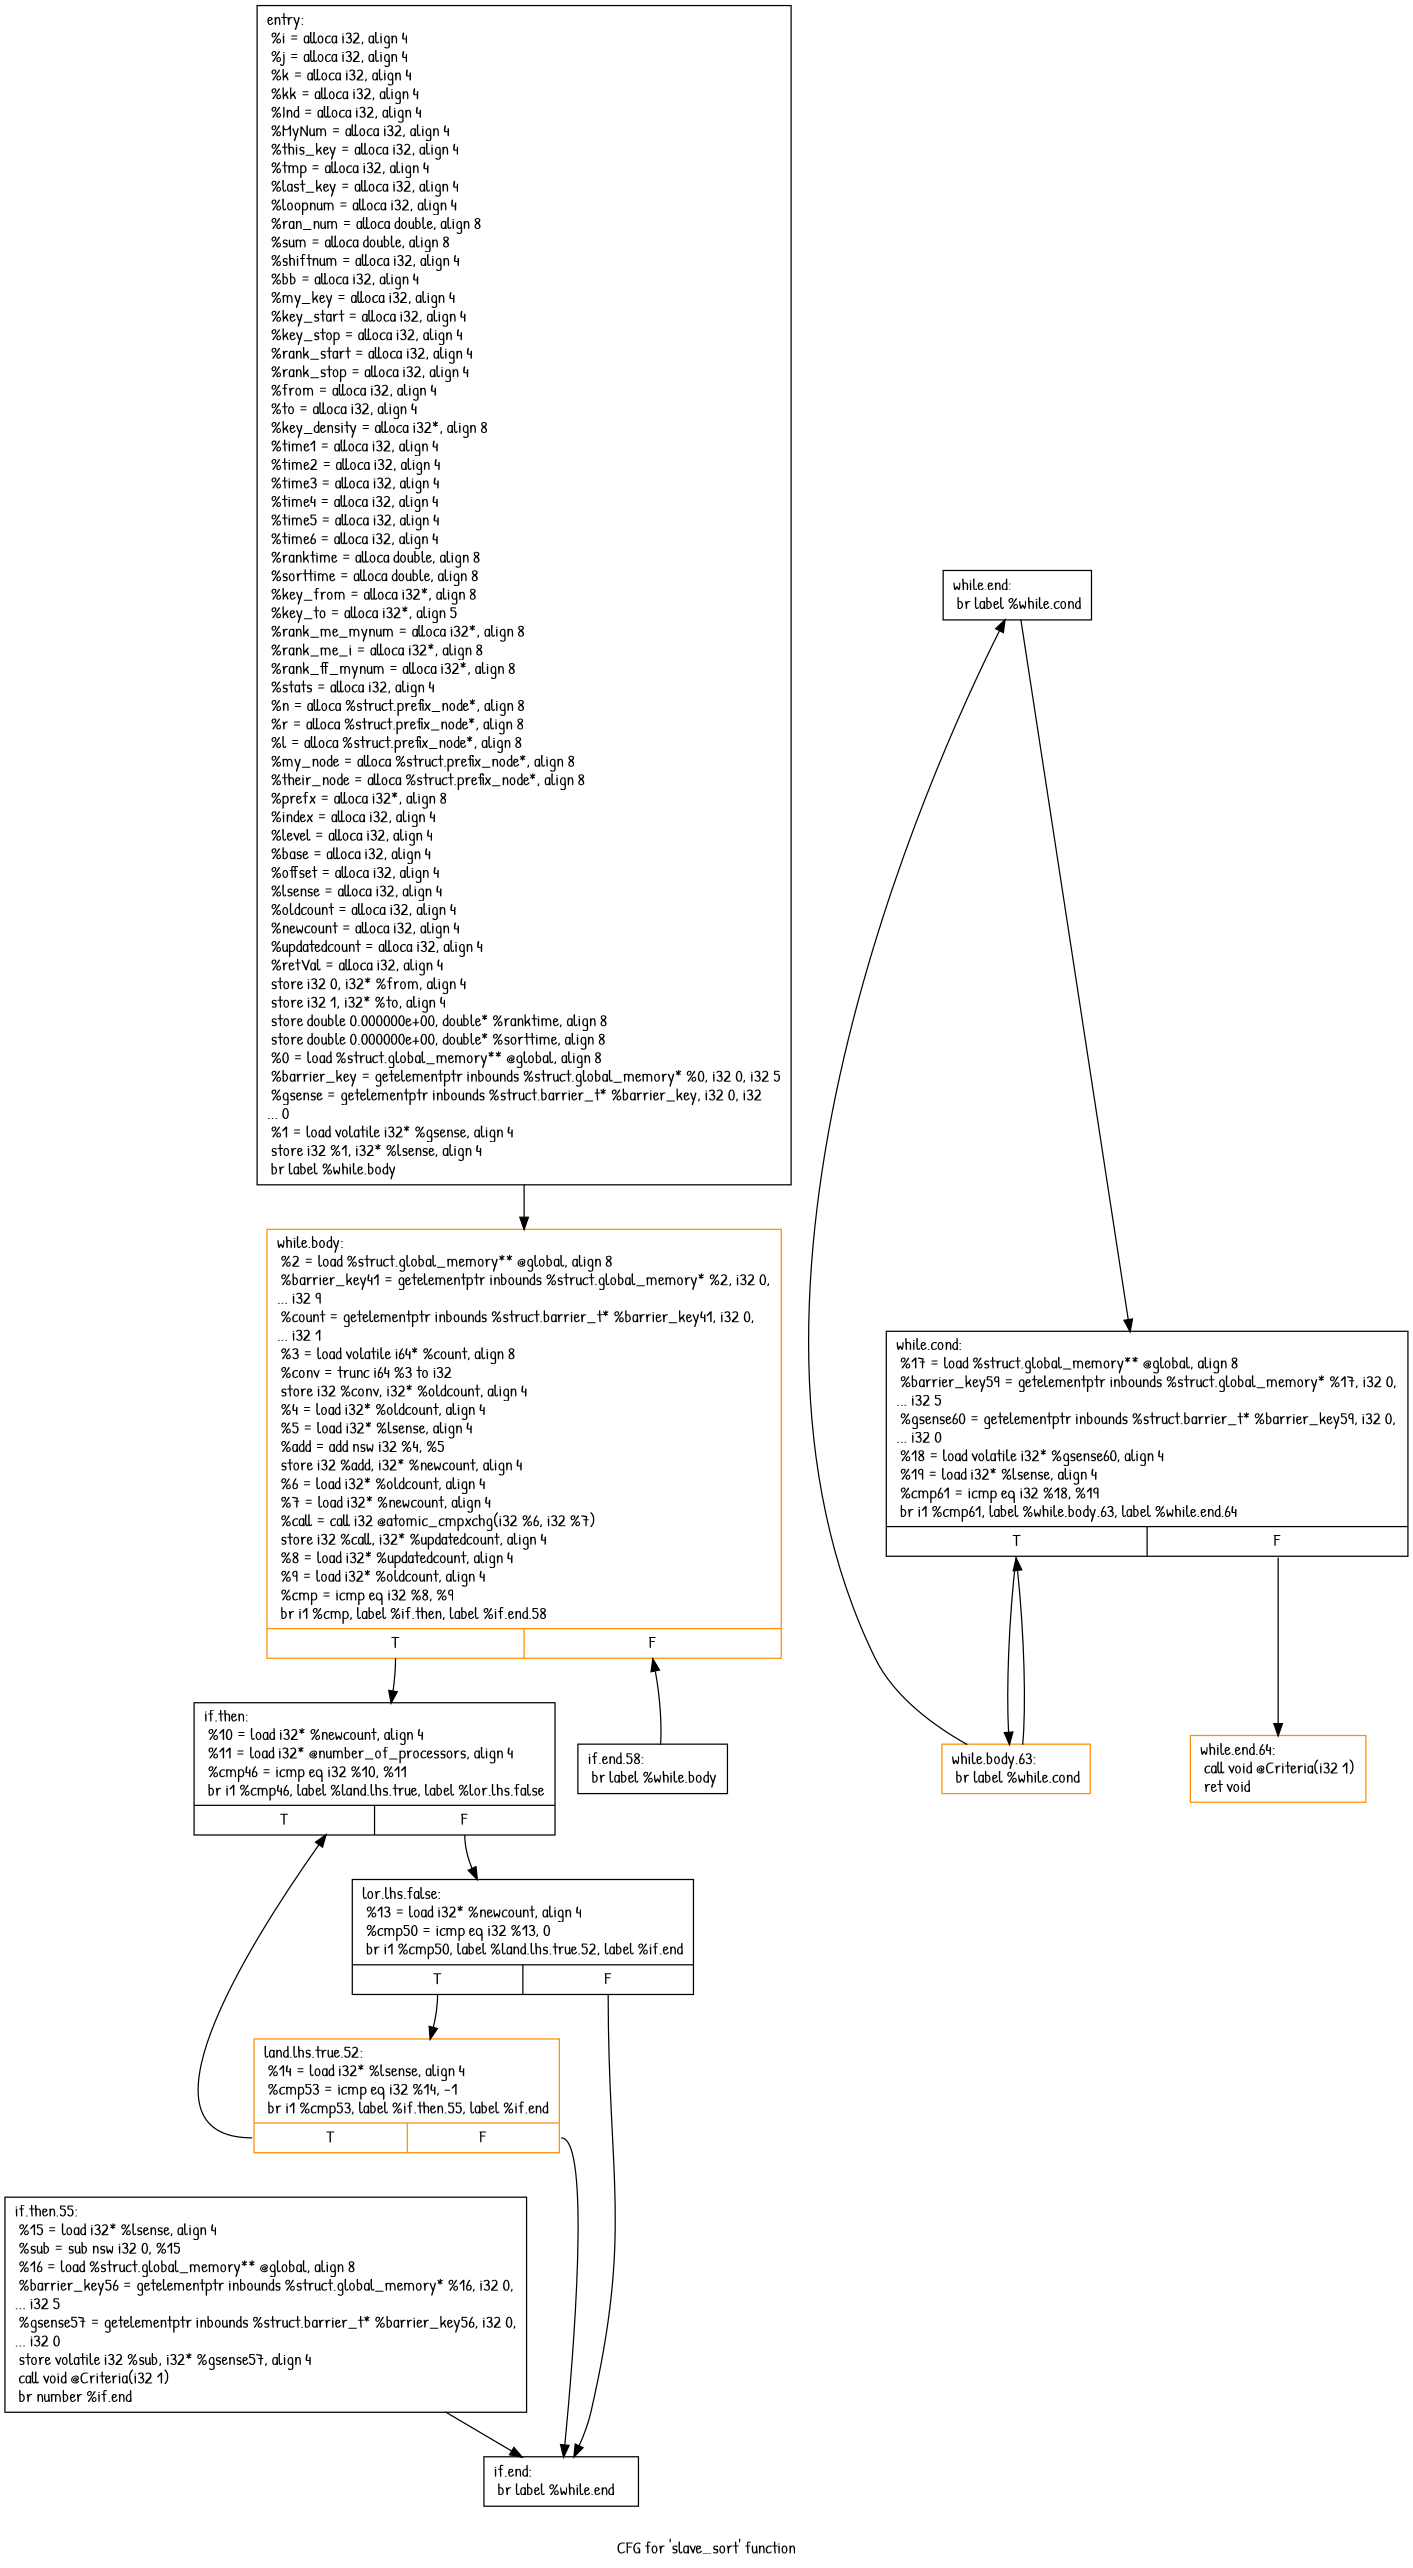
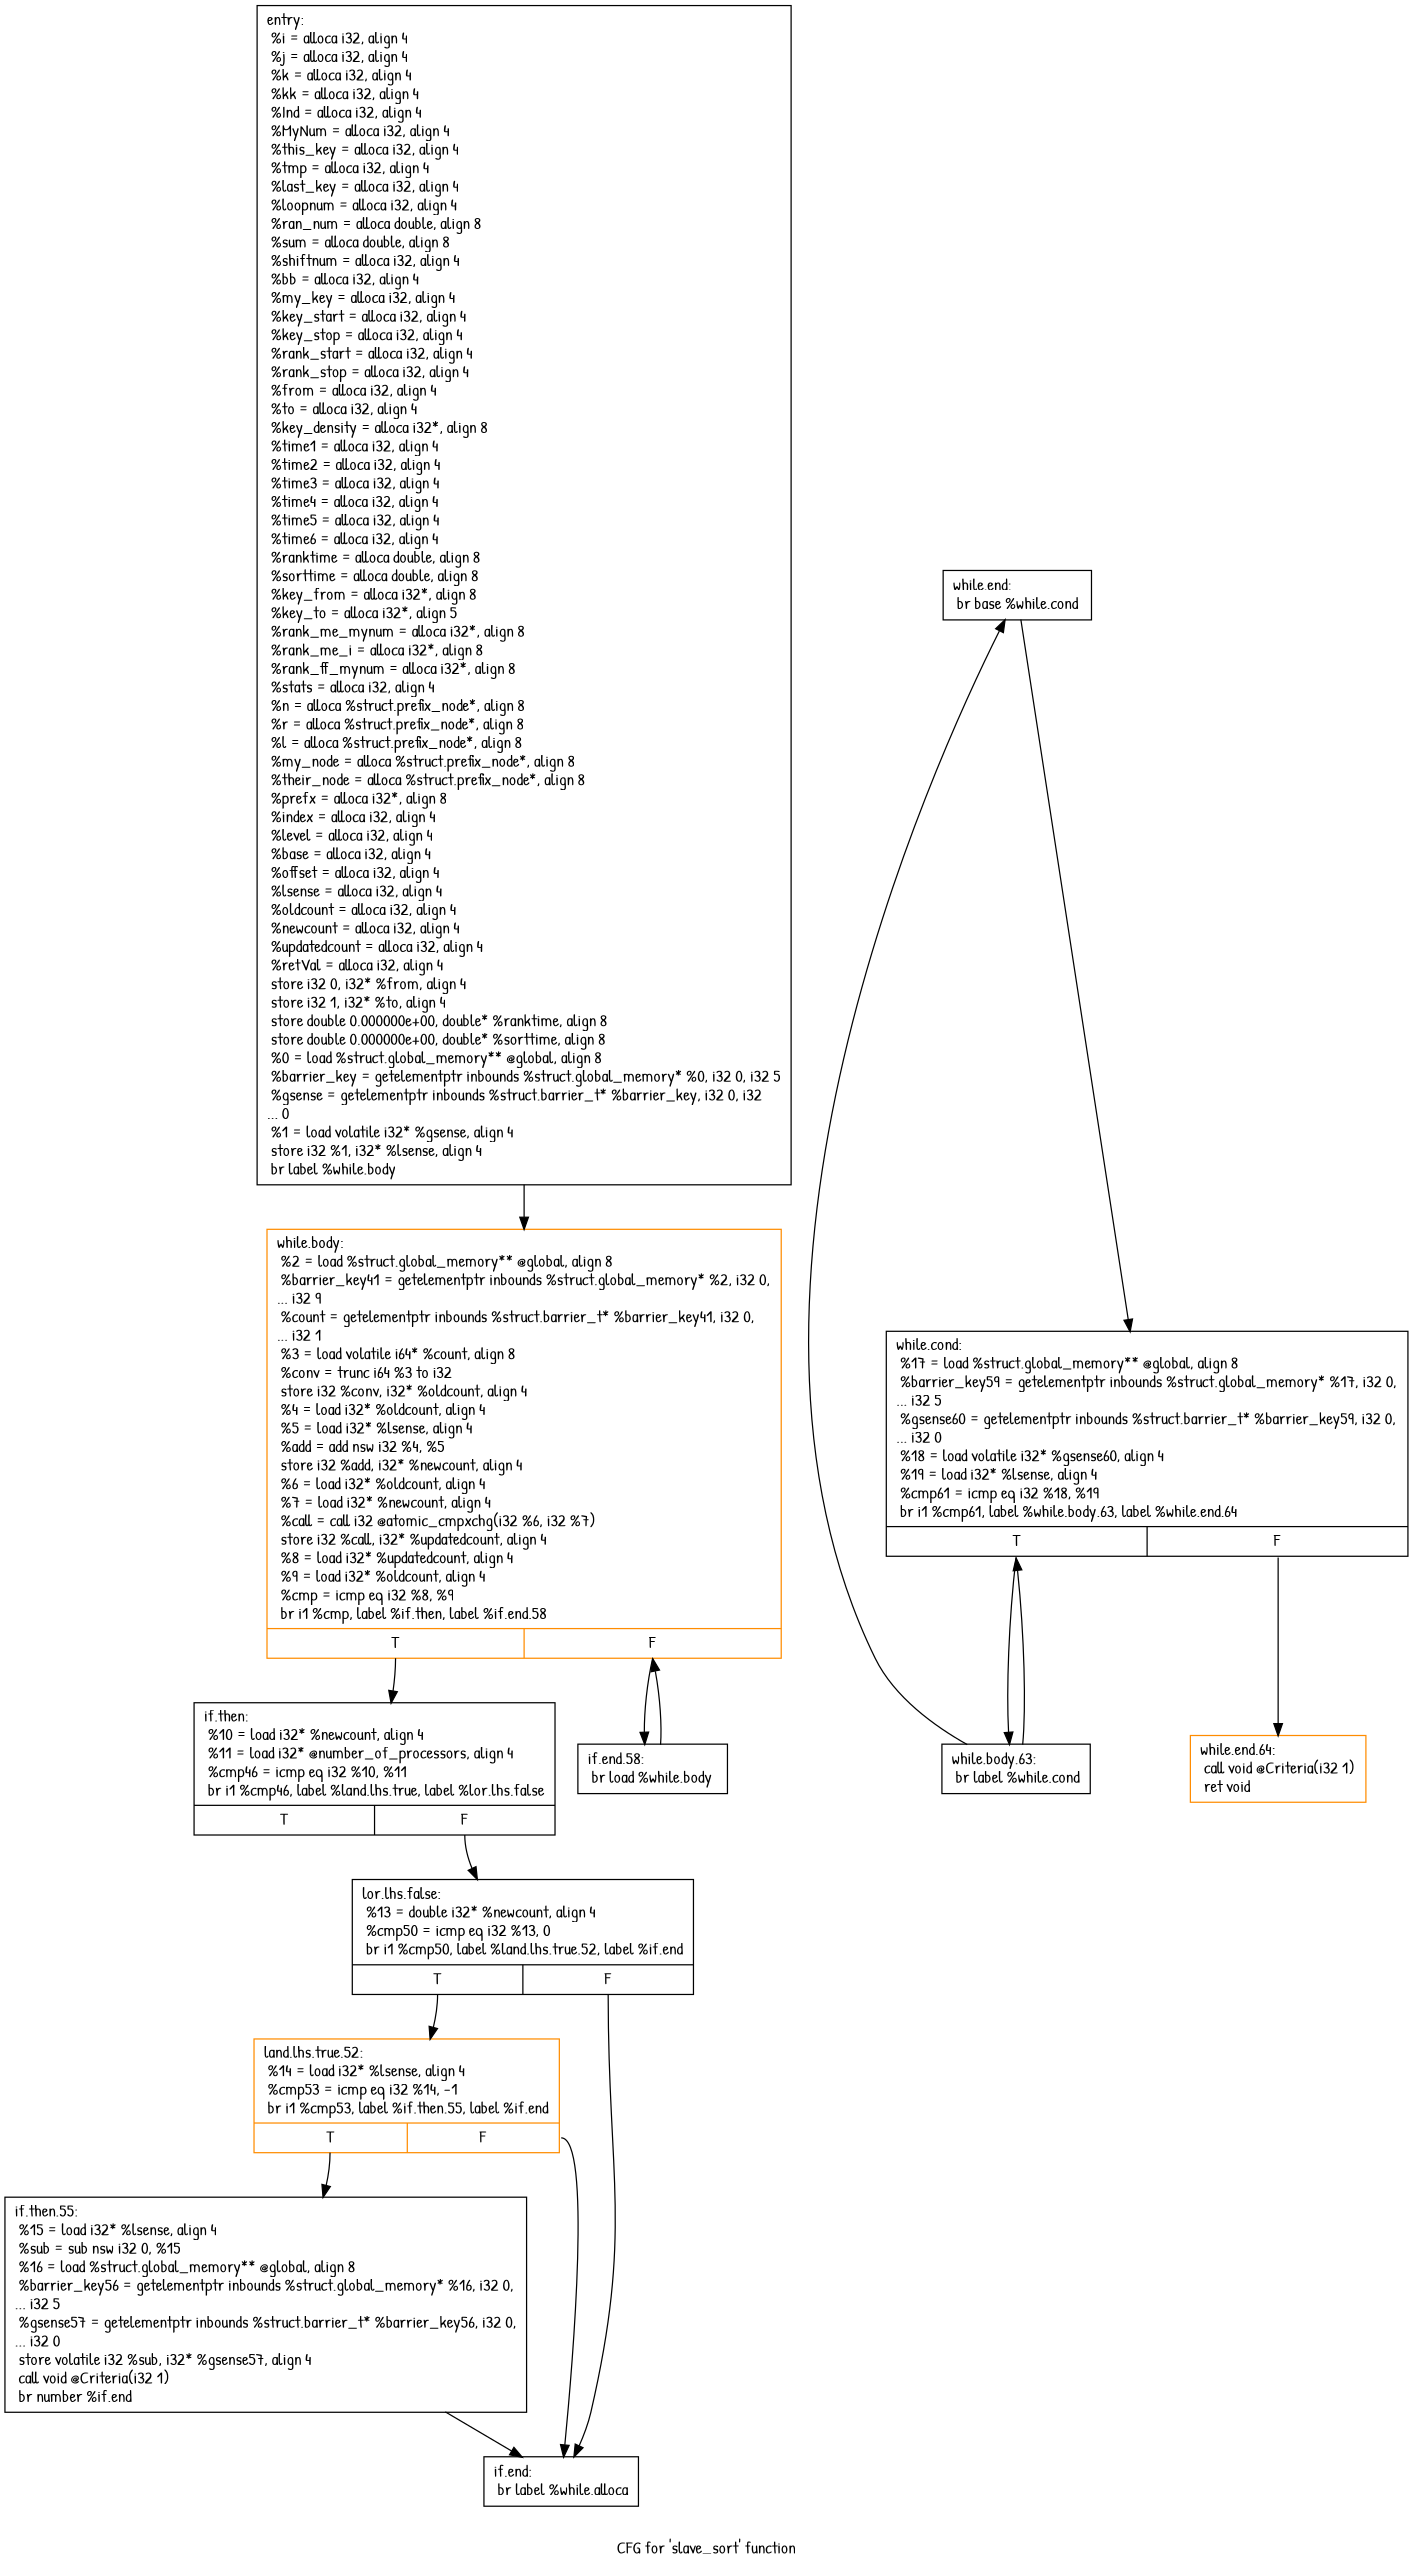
node "while.end:": text "br label %while.cond" -> "br base %while.cond"
edge "while.body:" -> "if.end.58:": added
node "while.body.63:": color darkorange -> black
node "if.end.58:": text "br label %while.body" -> "br load %while.body"
node "lor.lhs.false:": text "%13 = load i32* %newcount, align 4" -> "%13 = double i32* %newcount, align 4"
edge "land.lhs.true.52:" -> "if.then:": now "land.lhs.true.52:" -> "if.then.55:"
node "if.end:": text "br label %while.end" -> "br label %while.alloca"
